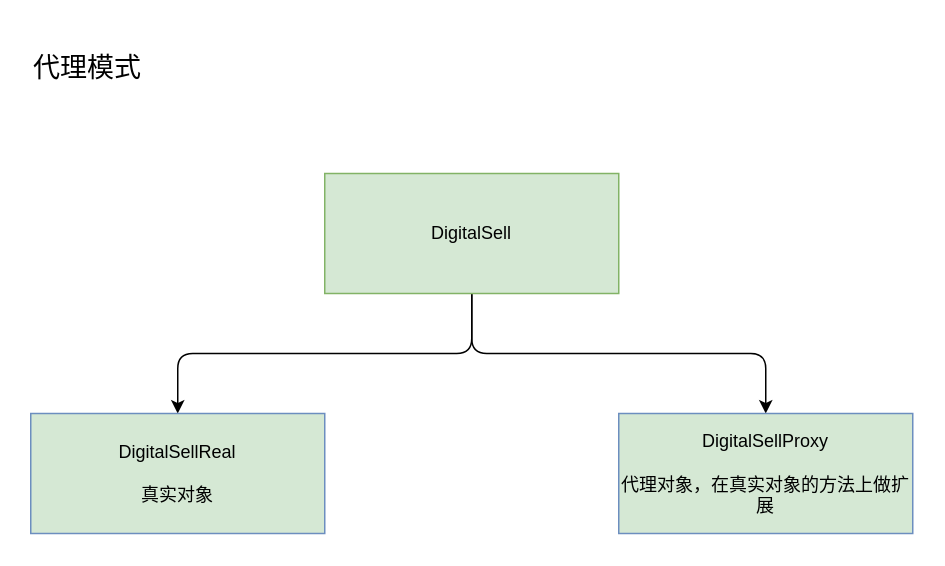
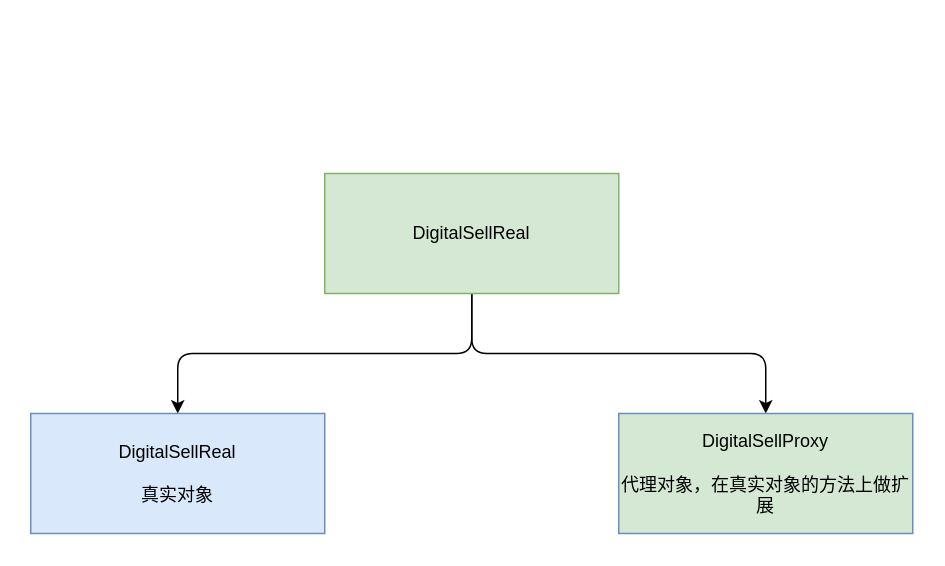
node "代理模式": removed
node "DigitalSell": label "DigitalSell" -> "DigitalSellReal"
node "DigitalSellReal 真实对象": fillcolor #d5e8d4 -> #dae8fc
